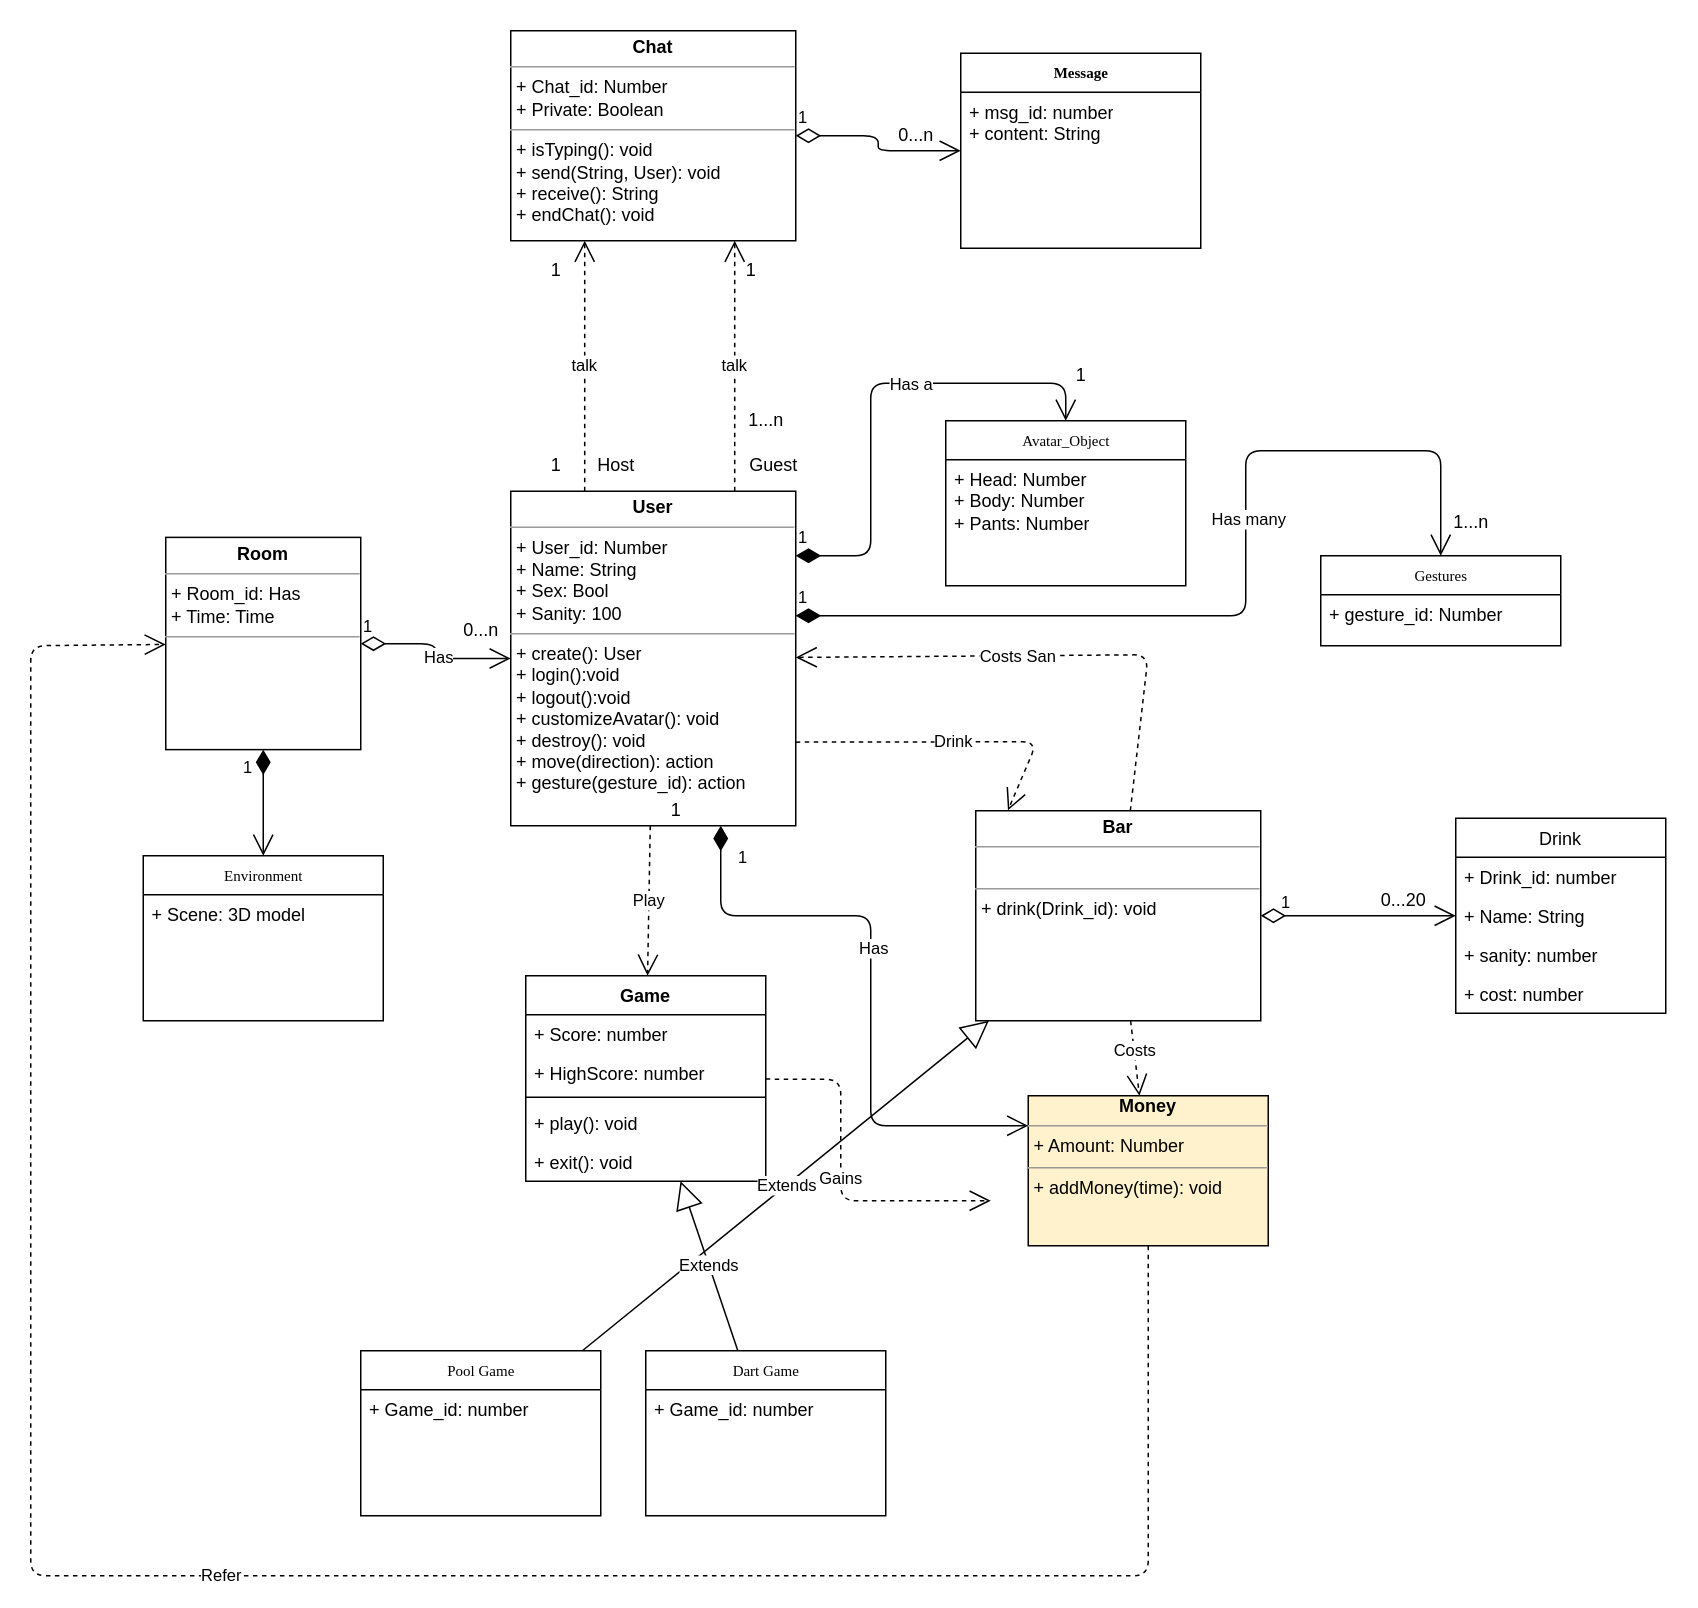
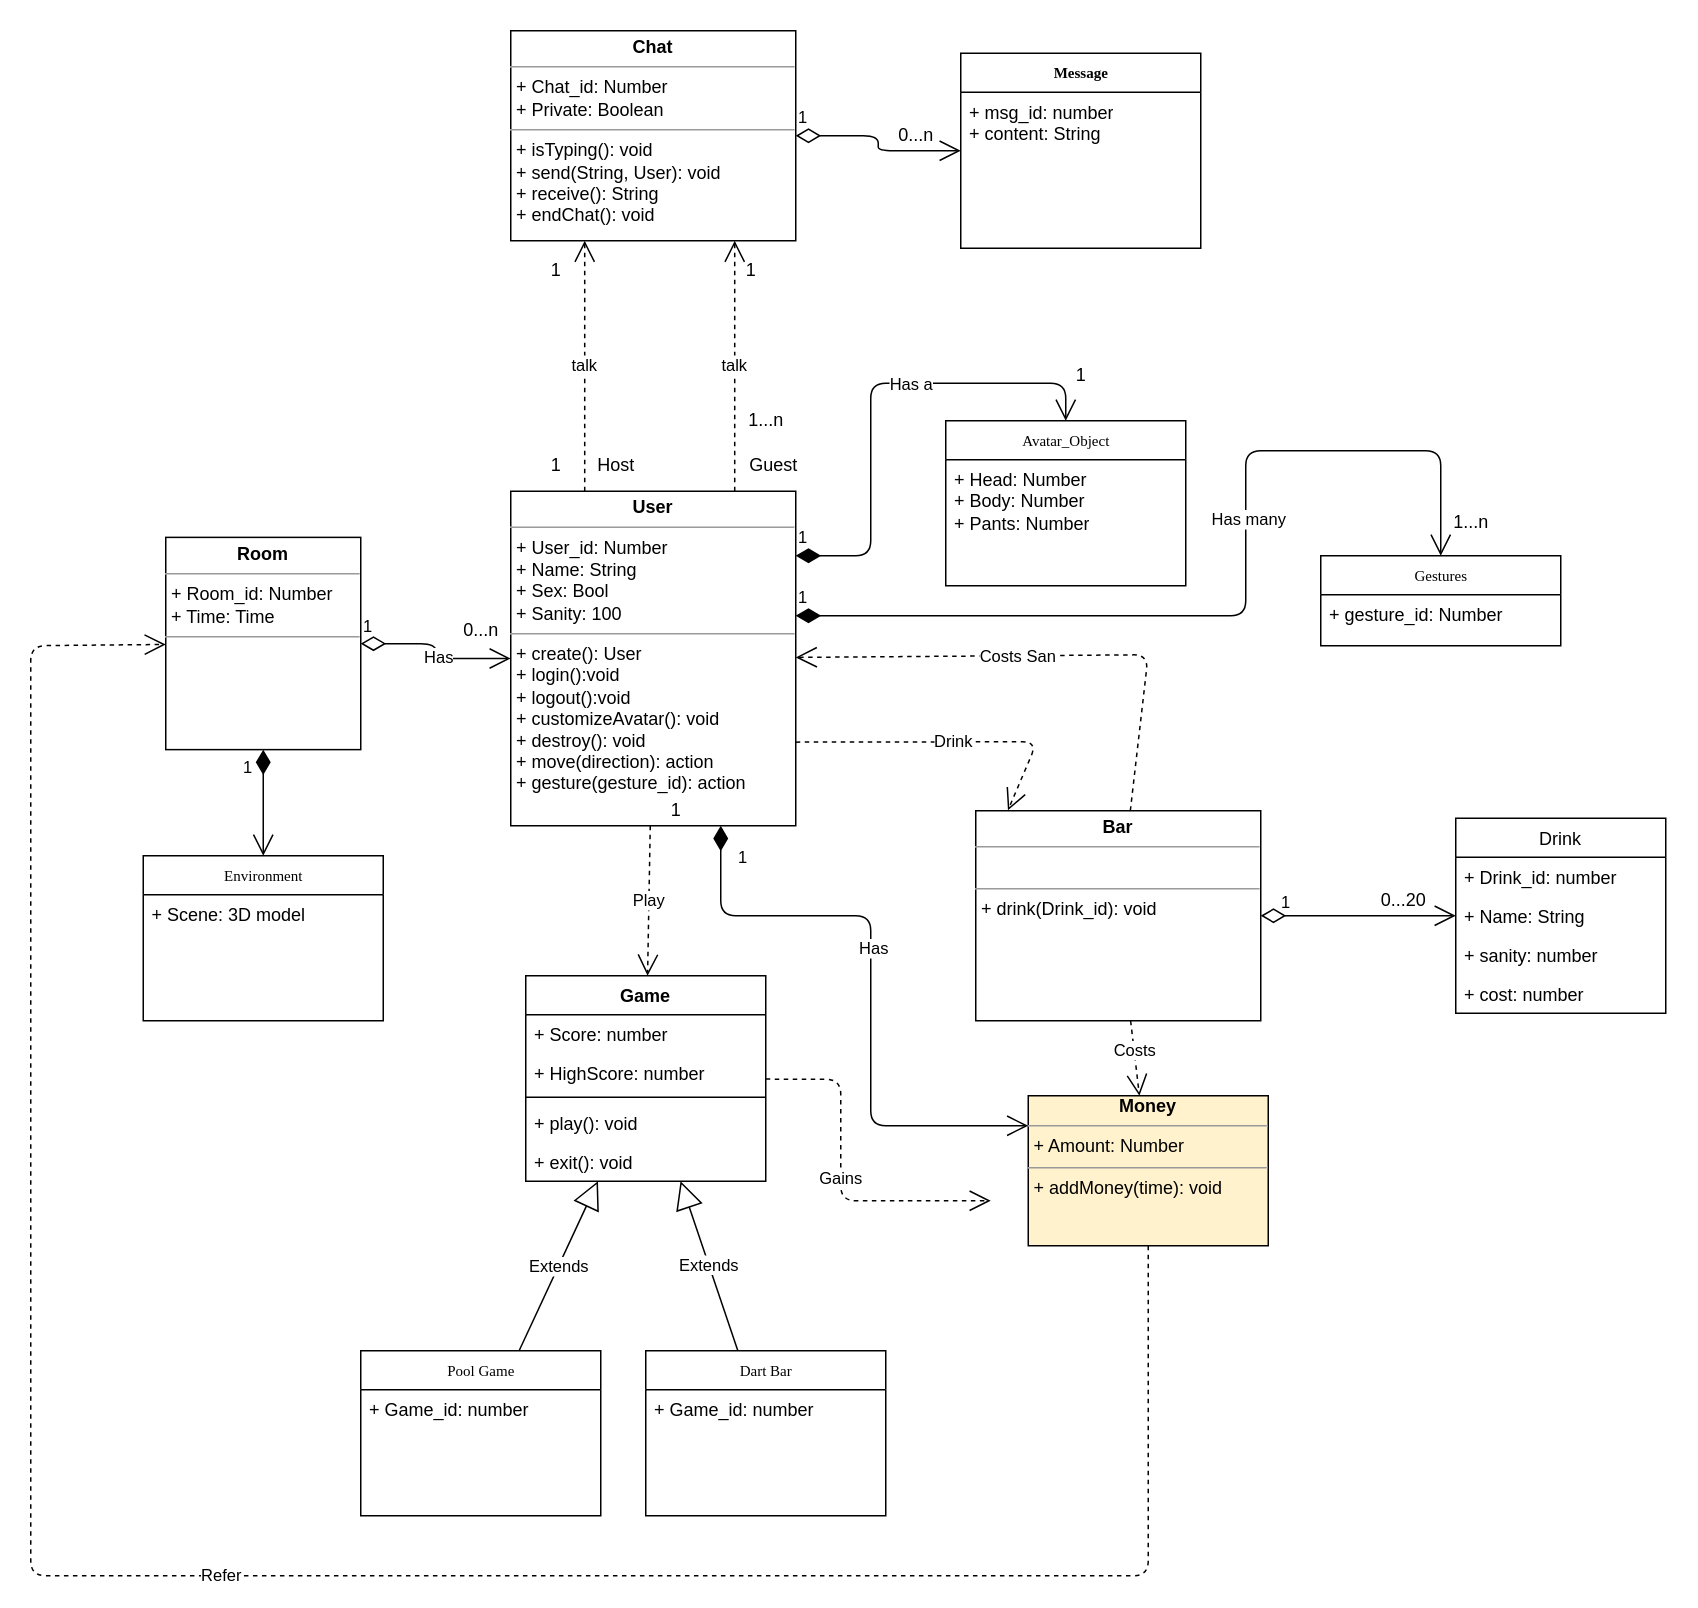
node "Room + Room_id: Has + Time: Time": label "Room + Room_id: Has + Time: Time" -> "Room + Room_id: Number + Time: Time"
edge "Pool Game" -> "Bar + drink(Drink_id): void": now "Pool Game" -> "Game"
node "Dart Game": label "Dart Game" -> "Dart Bar"
